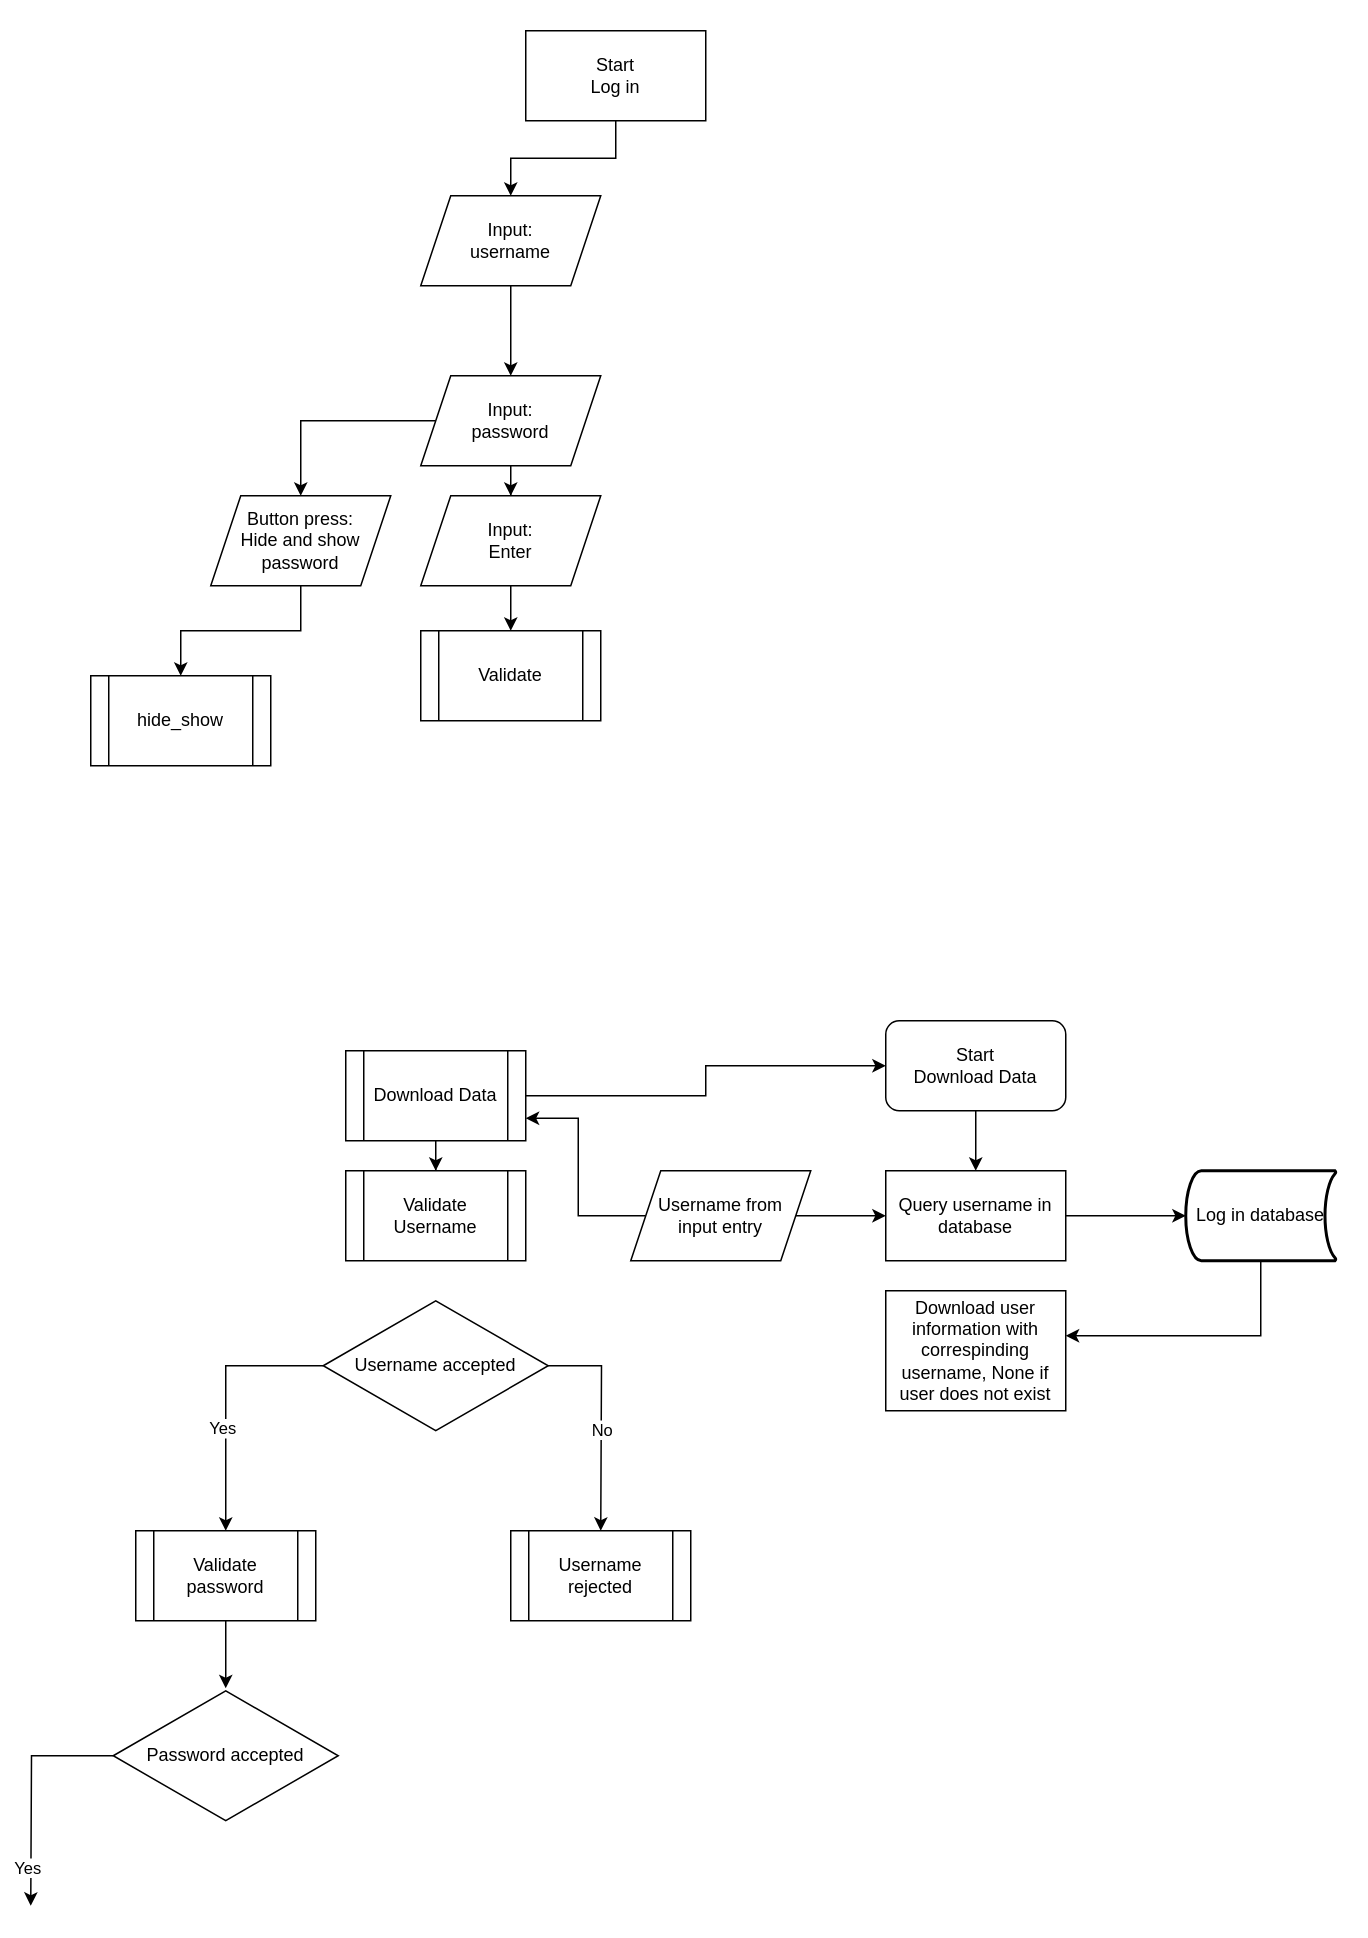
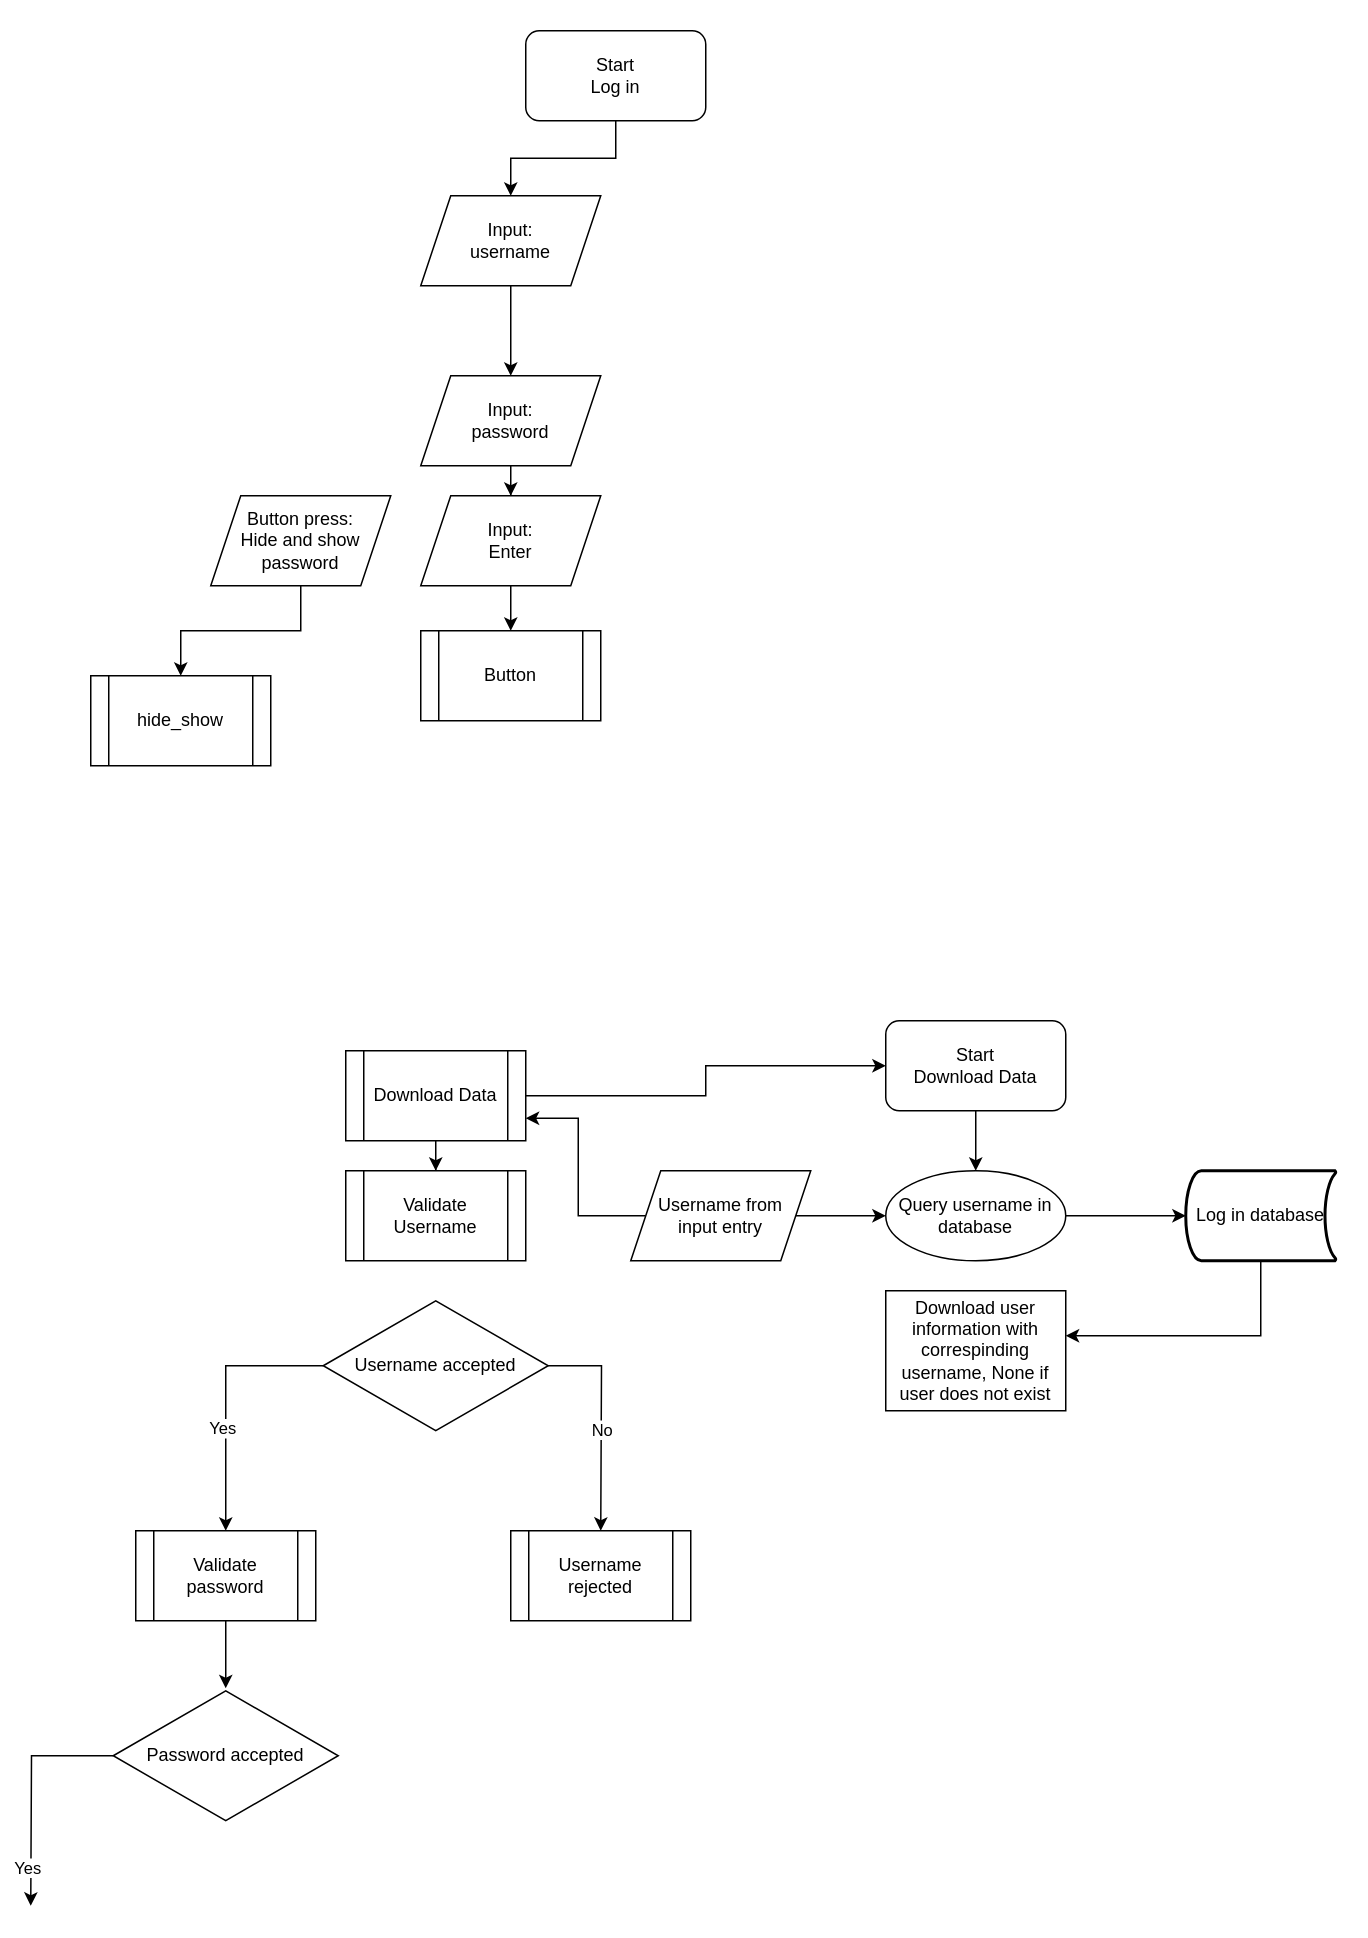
node "Start Log in": shape rectangle -> rounded rectangle
edge "Input: password" -> "Button press: Hide and show password": removed
node "Validate": label "Validate" -> "Button"
node "Query username in database": shape rectangle -> ellipse
